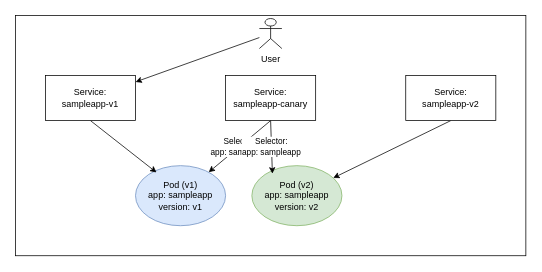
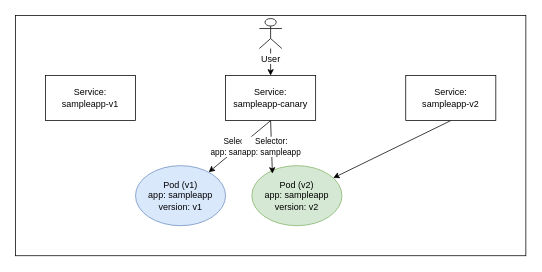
edge "User" -> "Service:sampleapp-v1": now "User" -> "Service: sampleapp-canary"
edge "Service:sampleapp-v1" -> "Pod (v1) app: sampleapp version: v1": removed
